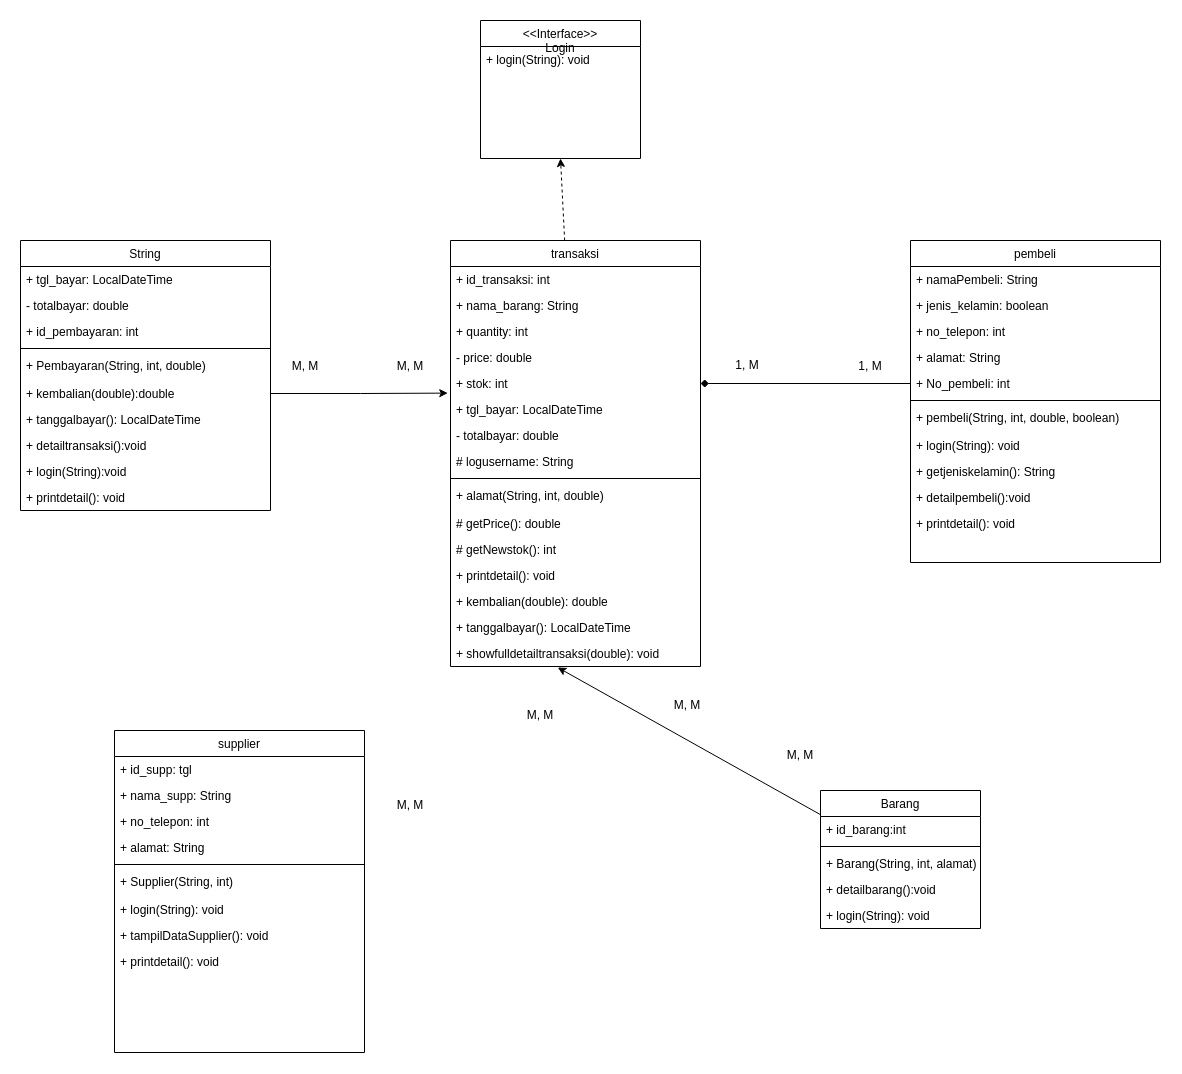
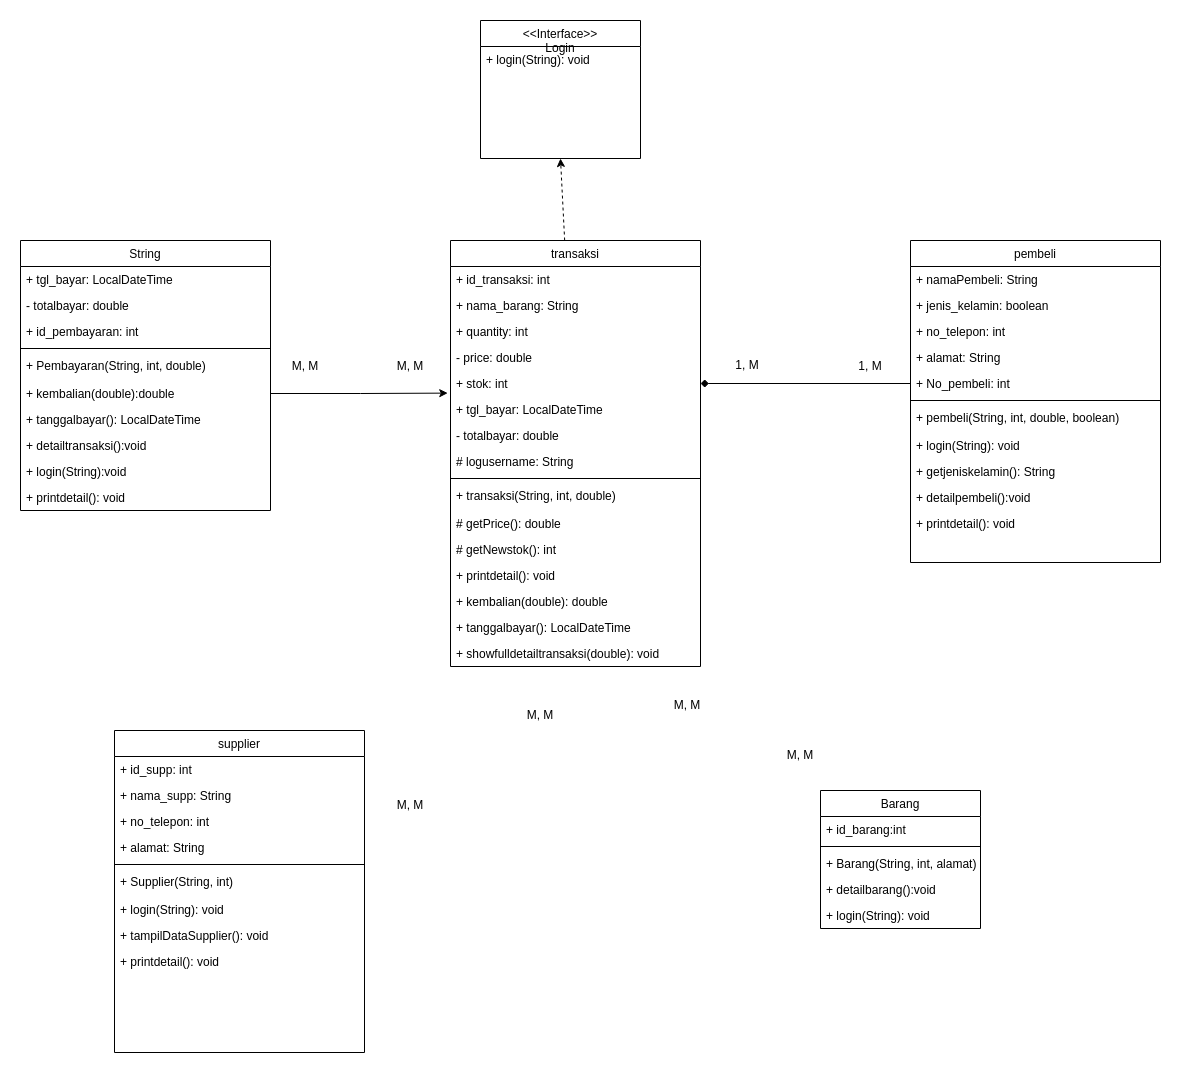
node "+ alamat(String, int, double)": label "+ alamat(String, int, double)" -> "+ transaksi(String, int, double)"
edge "Barang" -> "+ showfulldetailtransaksi(double): void": removed
node "+ id_supp: tgl": label "+ id_supp: tgl" -> "+ id_supp: int"
